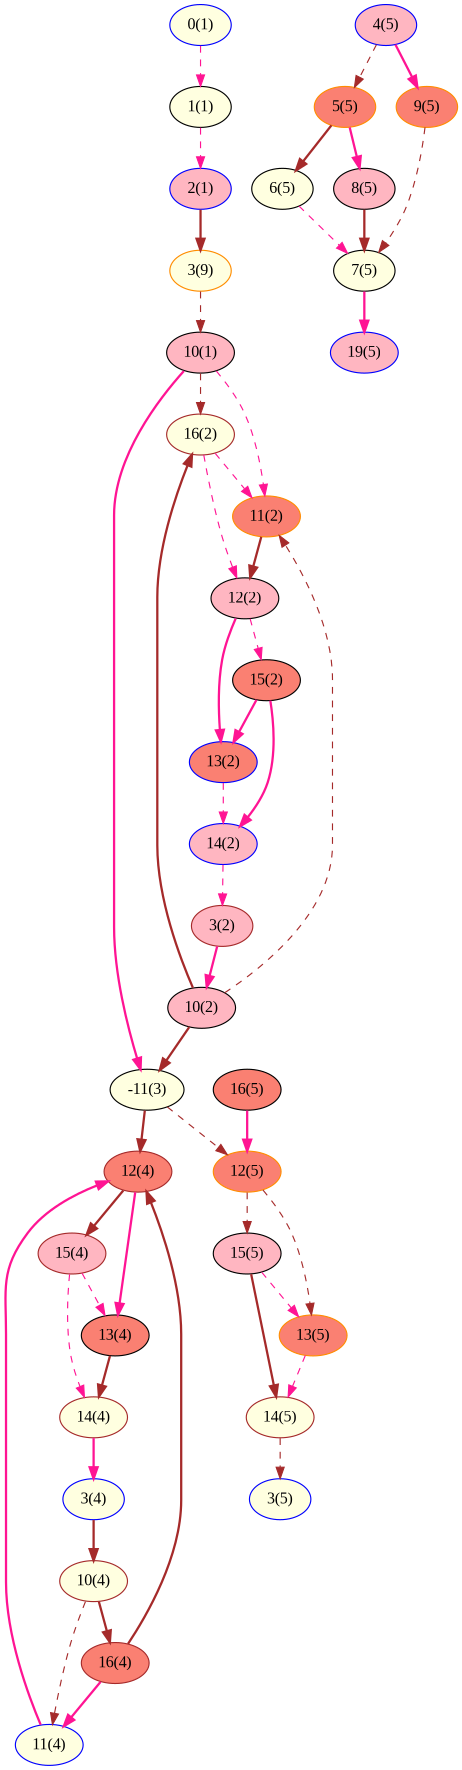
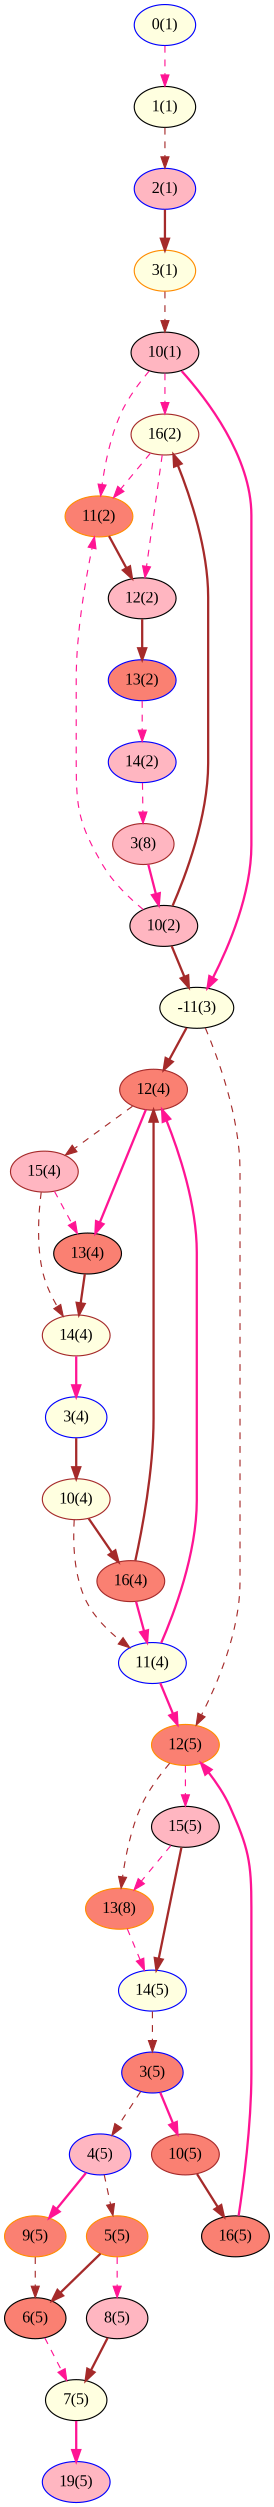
edge "1(1)" -> "2(1)": color deeppink -> brown
edge "5(5)" -> "8(5)": style bold -> dashed
edge "9(5)" -> "7(5)": now "9(5)" -> "6(5)"
node "6(5)": fillcolor lightyellow -> salmon
node "3(9)": label "3(9)" -> "3(1)"
edge "10(1)" -> "16(2)": color brown -> deeppink
edge "12(2)" -> "13(2)": color deeppink -> brown
node "15(2)": removed
edge "10(2)" -> "11(2)": color brown -> deeppink
node "3(2)": label "3(2)" -> "3(8)"
edge "12(5)" -> "15(5)": color brown -> deeppink
edge "12(4)" -> "15(4)": style bold -> dashed
edge "15(4)" -> "14(4)": color deeppink -> brown
node "13(5)": label "13(5)" -> "13(8)"
node "14(5)": color brown -> blue
node "3(5)": fillcolor lightyellow -> salmon
edge "11(4)" -> "12(5)": added
edge "3(5)" -> "4(5)": added
node "10(5)": added
